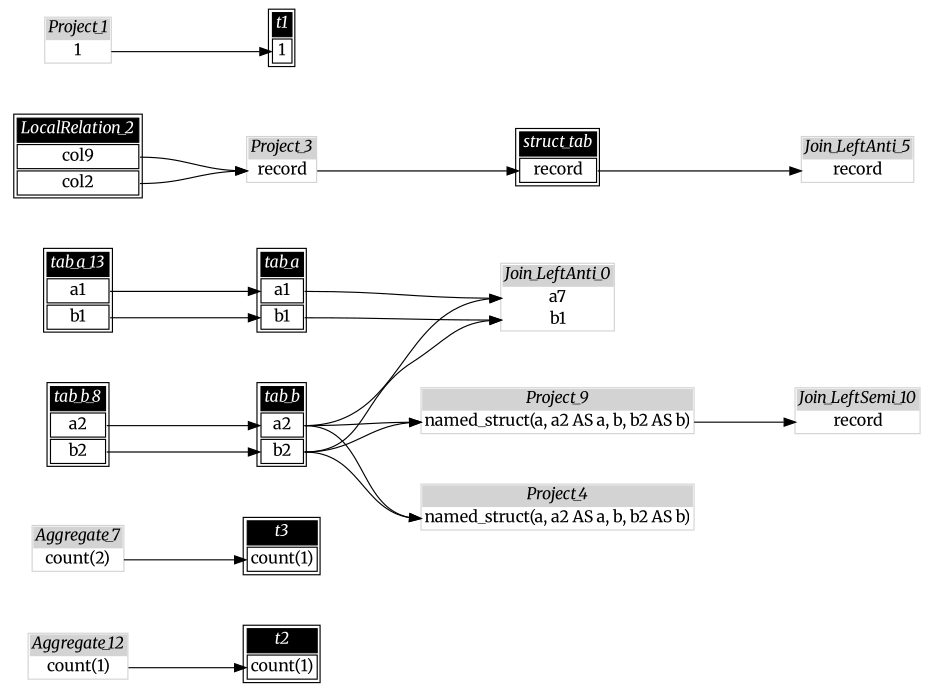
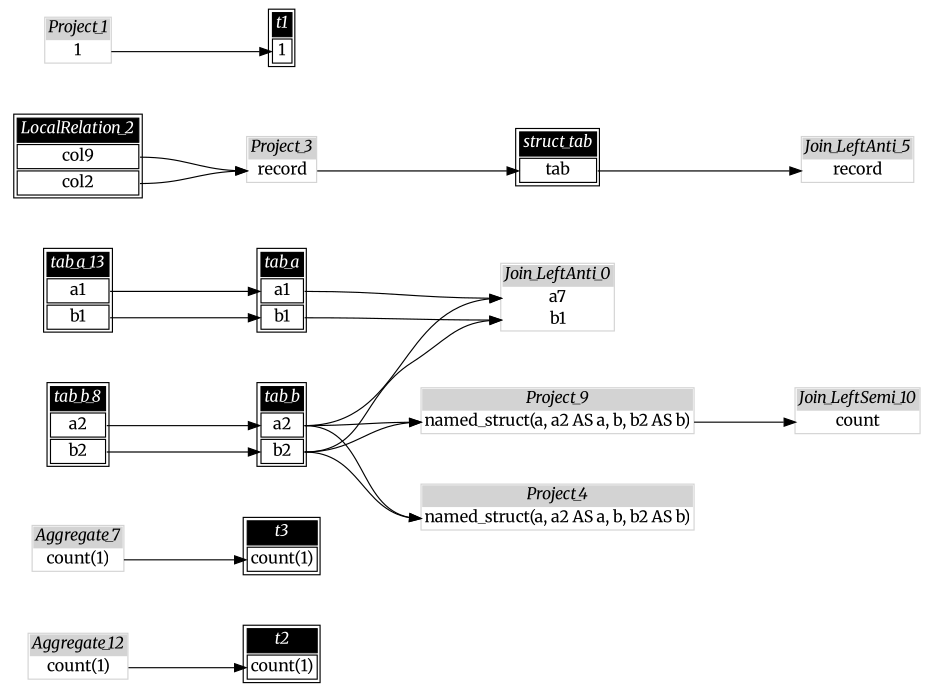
node "struct_tab": text "record" -> "tab"
node "Join_LeftSemi_10": text "record" -> "count"
node "Aggregate_7": text "count(2)" -> "count(1)"
